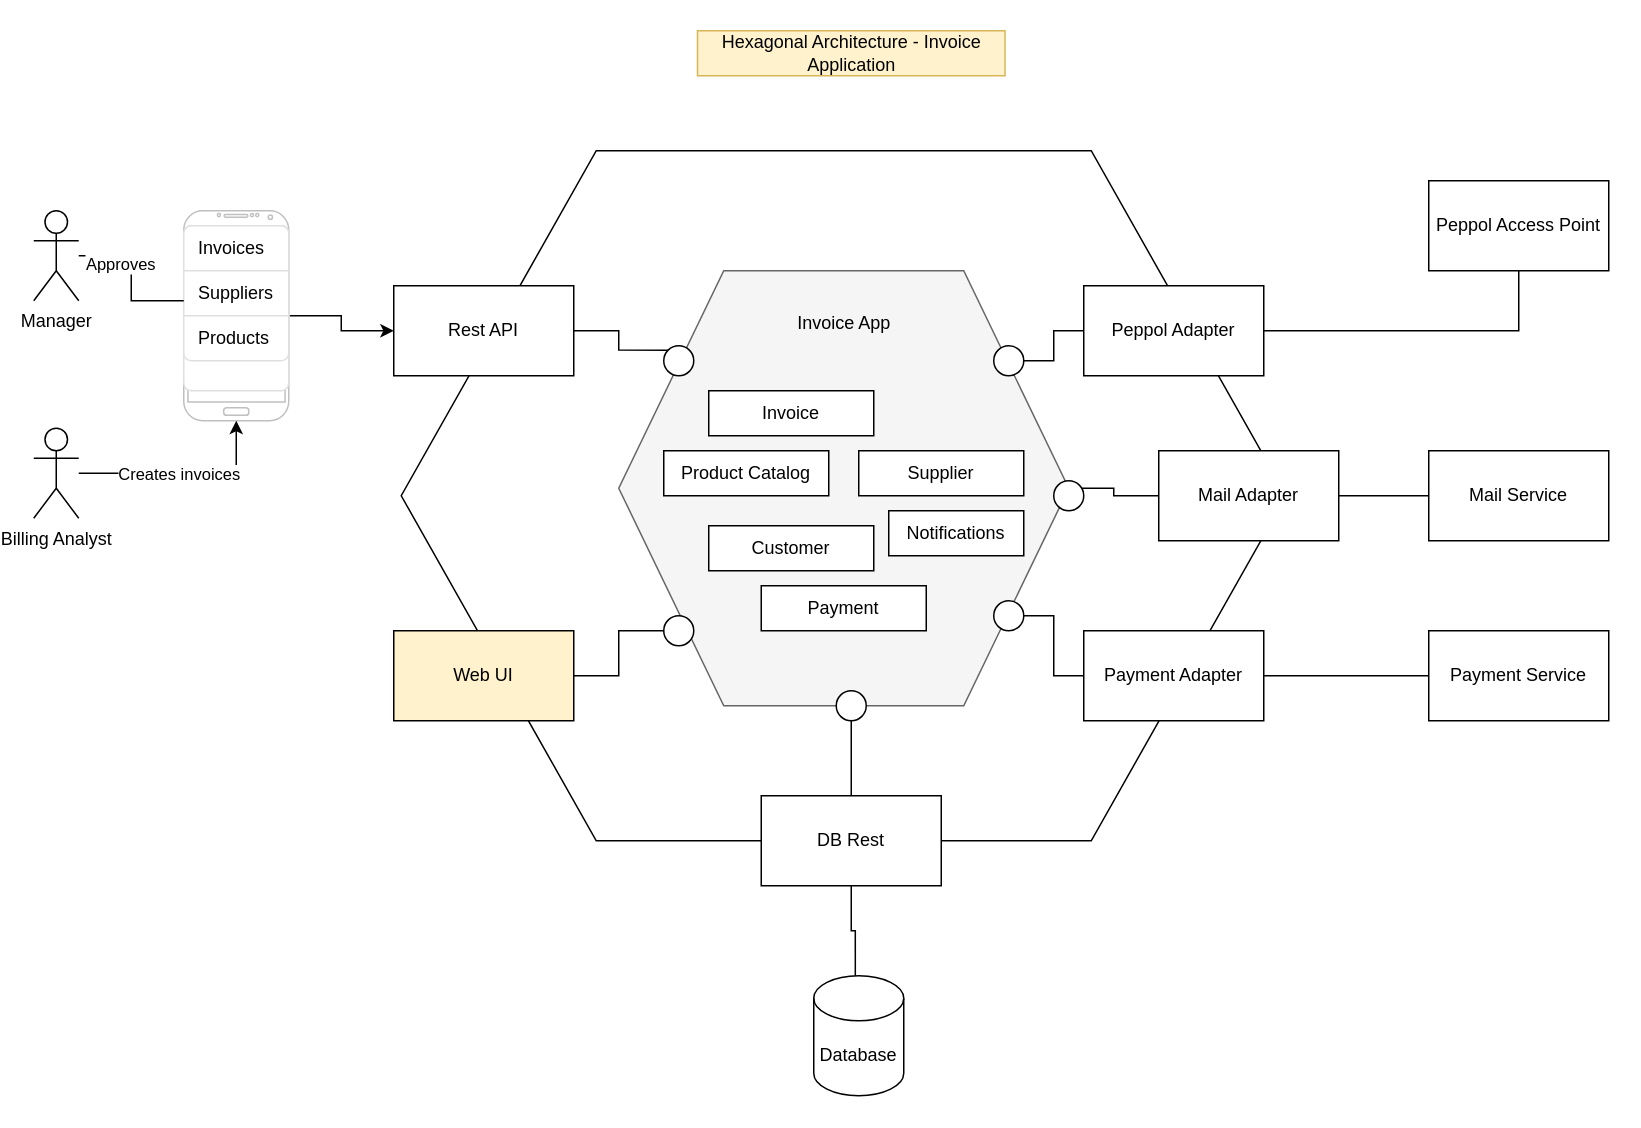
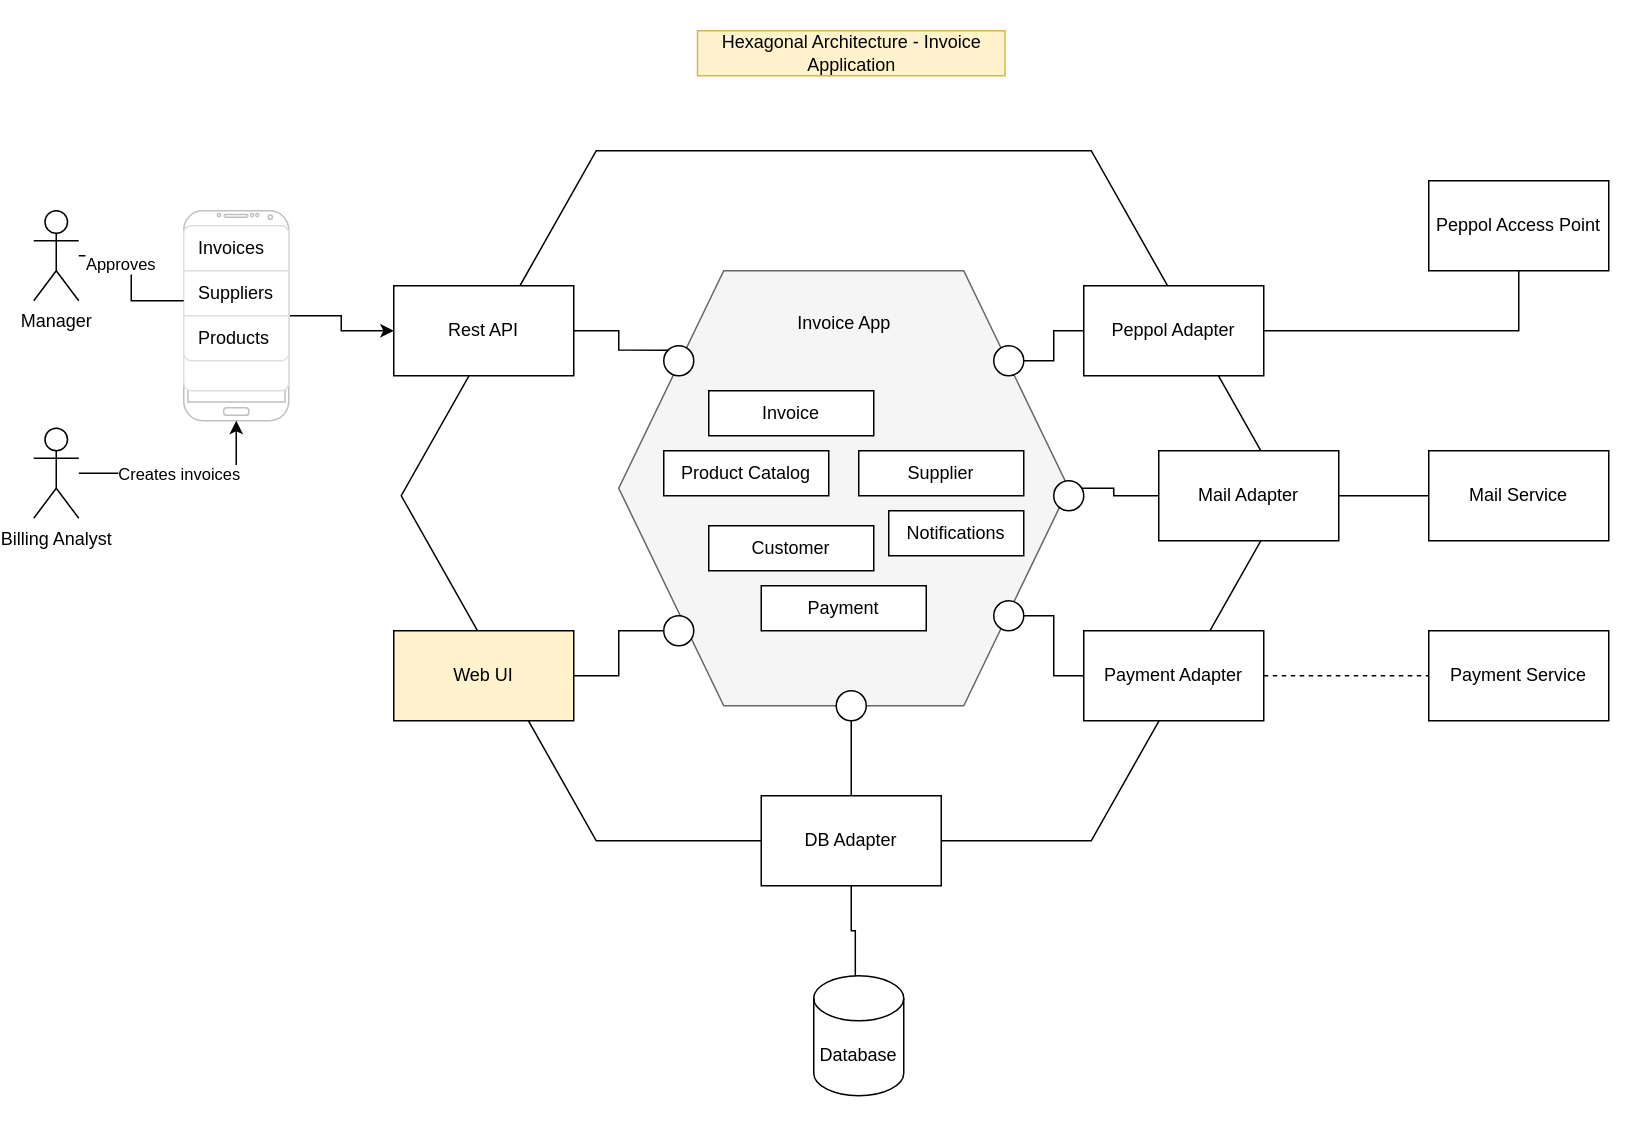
edge "Payment Adapter" -- "Payment Service": style solid -> dashed
node "DB Rest": label "DB Rest" -> "DB Adapter"
